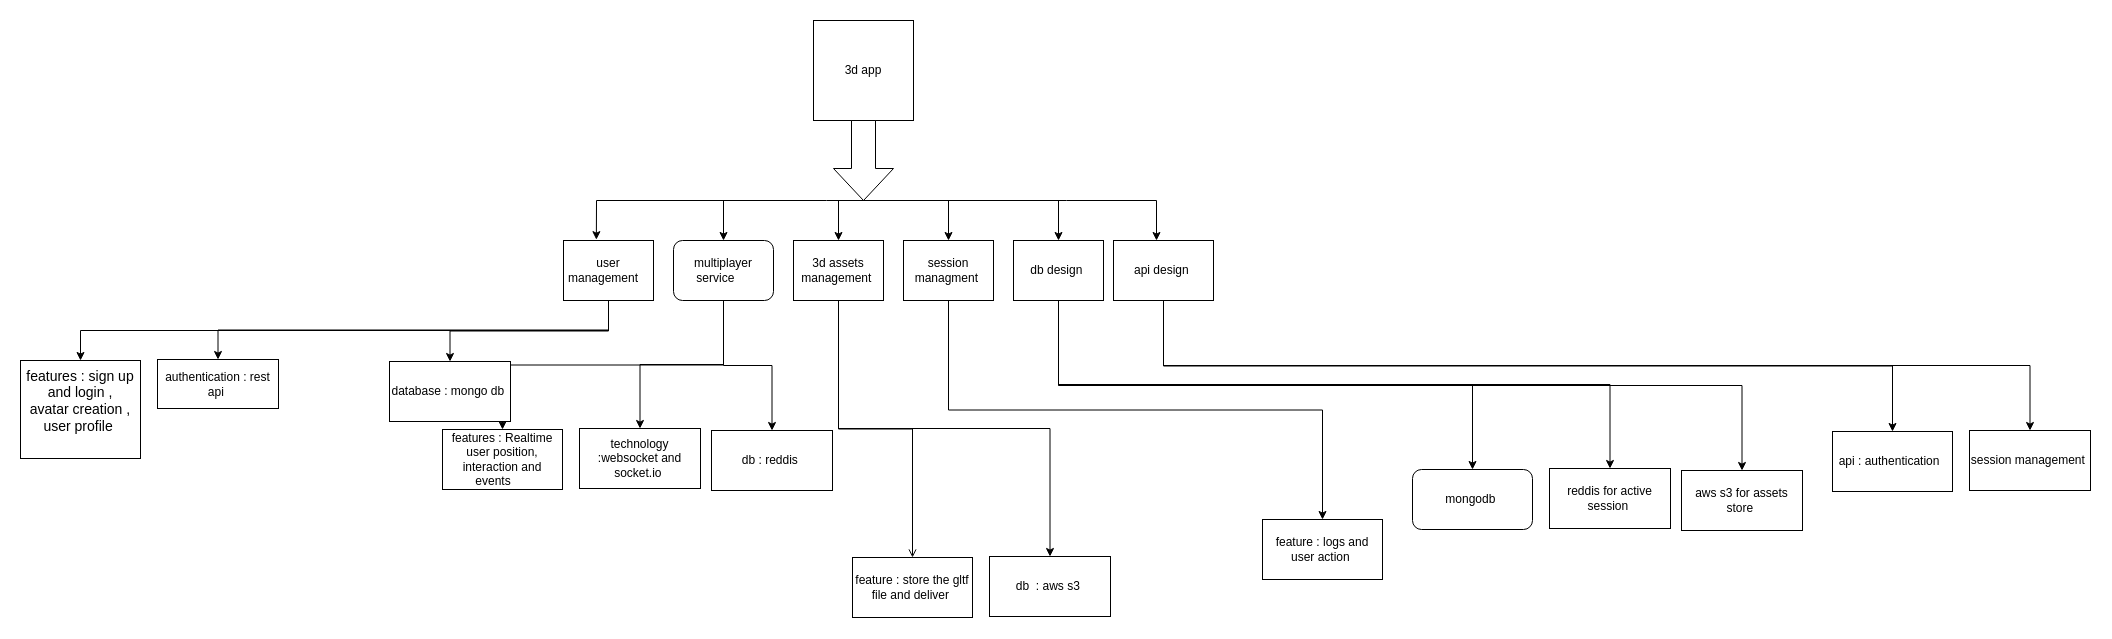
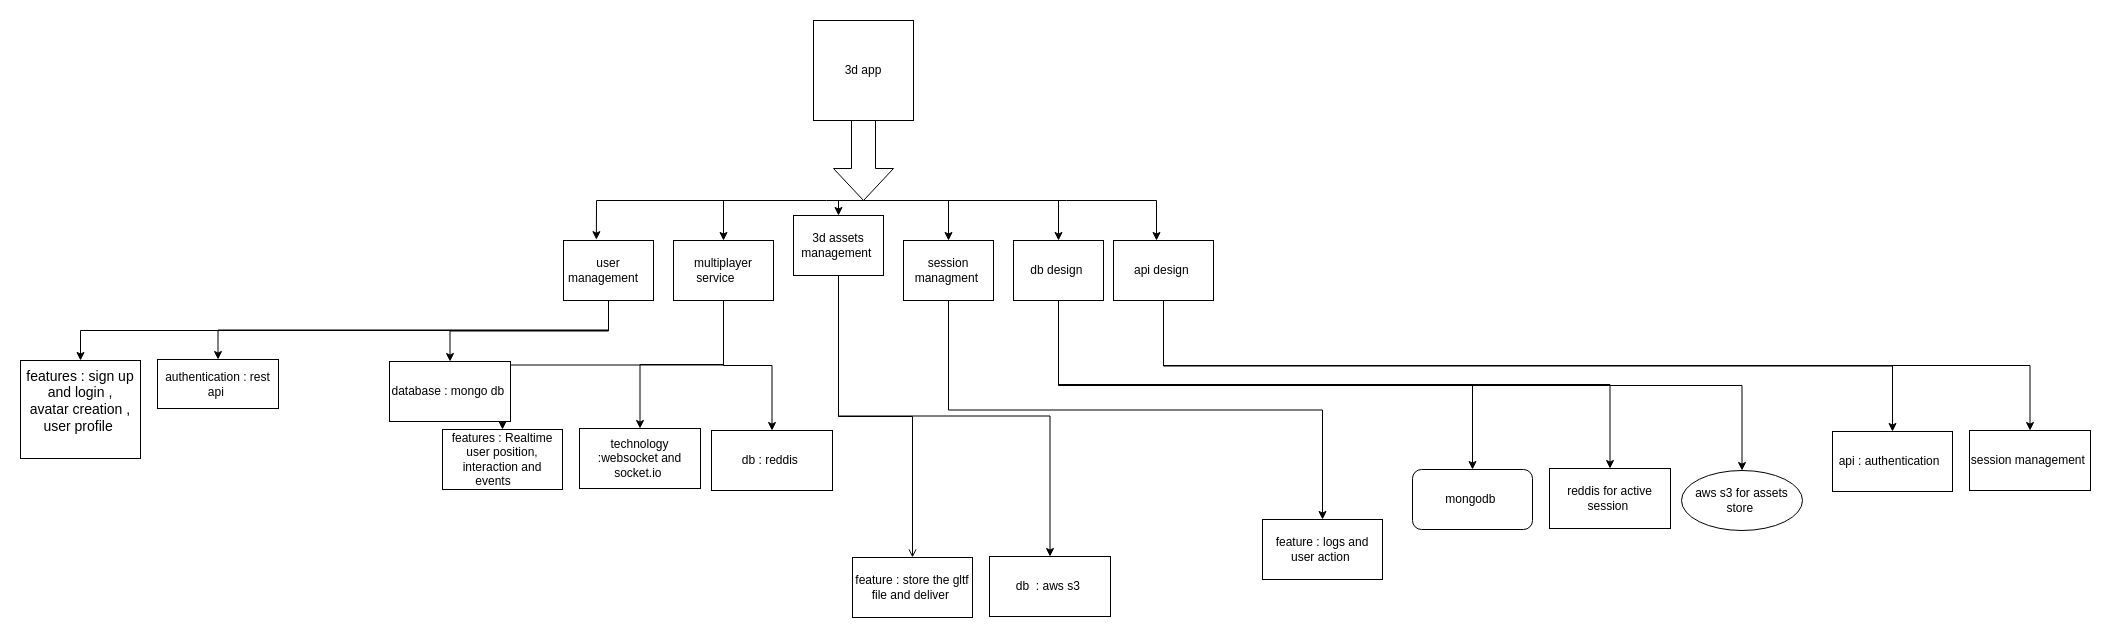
node "multiplayer service": shape rounded rectangle -> rectangle
node "3d assets management": moved (839, 271) -> (839, 246)
node "aws s3 for assets store": shape rectangle -> ellipse
